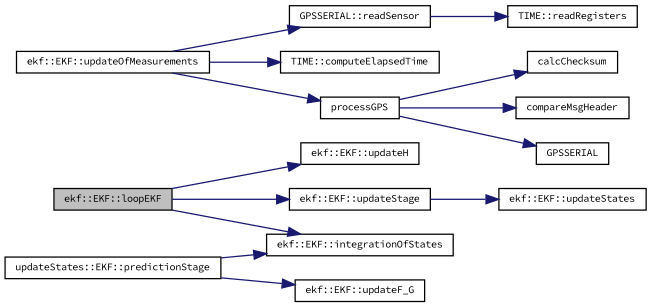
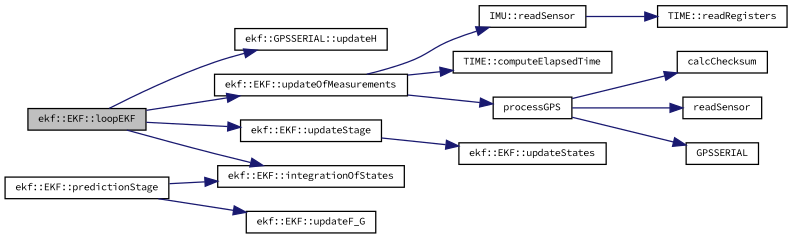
node "GPSSERIAL::readSensor": label "GPSSERIAL::readSensor" -> "IMU::readSensor"
edge "ekf::EKF::loopEKF" -> "ekf::EKF::updateOfMeasurements": added
node "compareMsgHeader": label "compareMsgHeader" -> "readSensor"
node "ekf::EKF::updateH": label "ekf::EKF::updateH" -> "ekf::GPSSERIAL::updateH"
node "updateStates::EKF::predictionStage": label "updateStates::EKF::predictionStage" -> "ekf::EKF::predictionStage"
